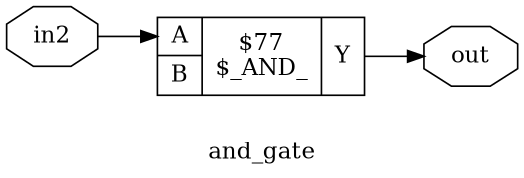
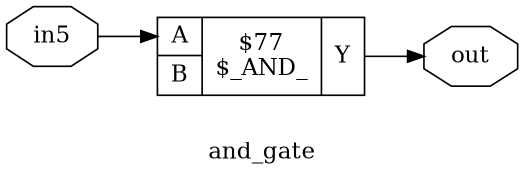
node "in2": label "in2" -> "in5"
